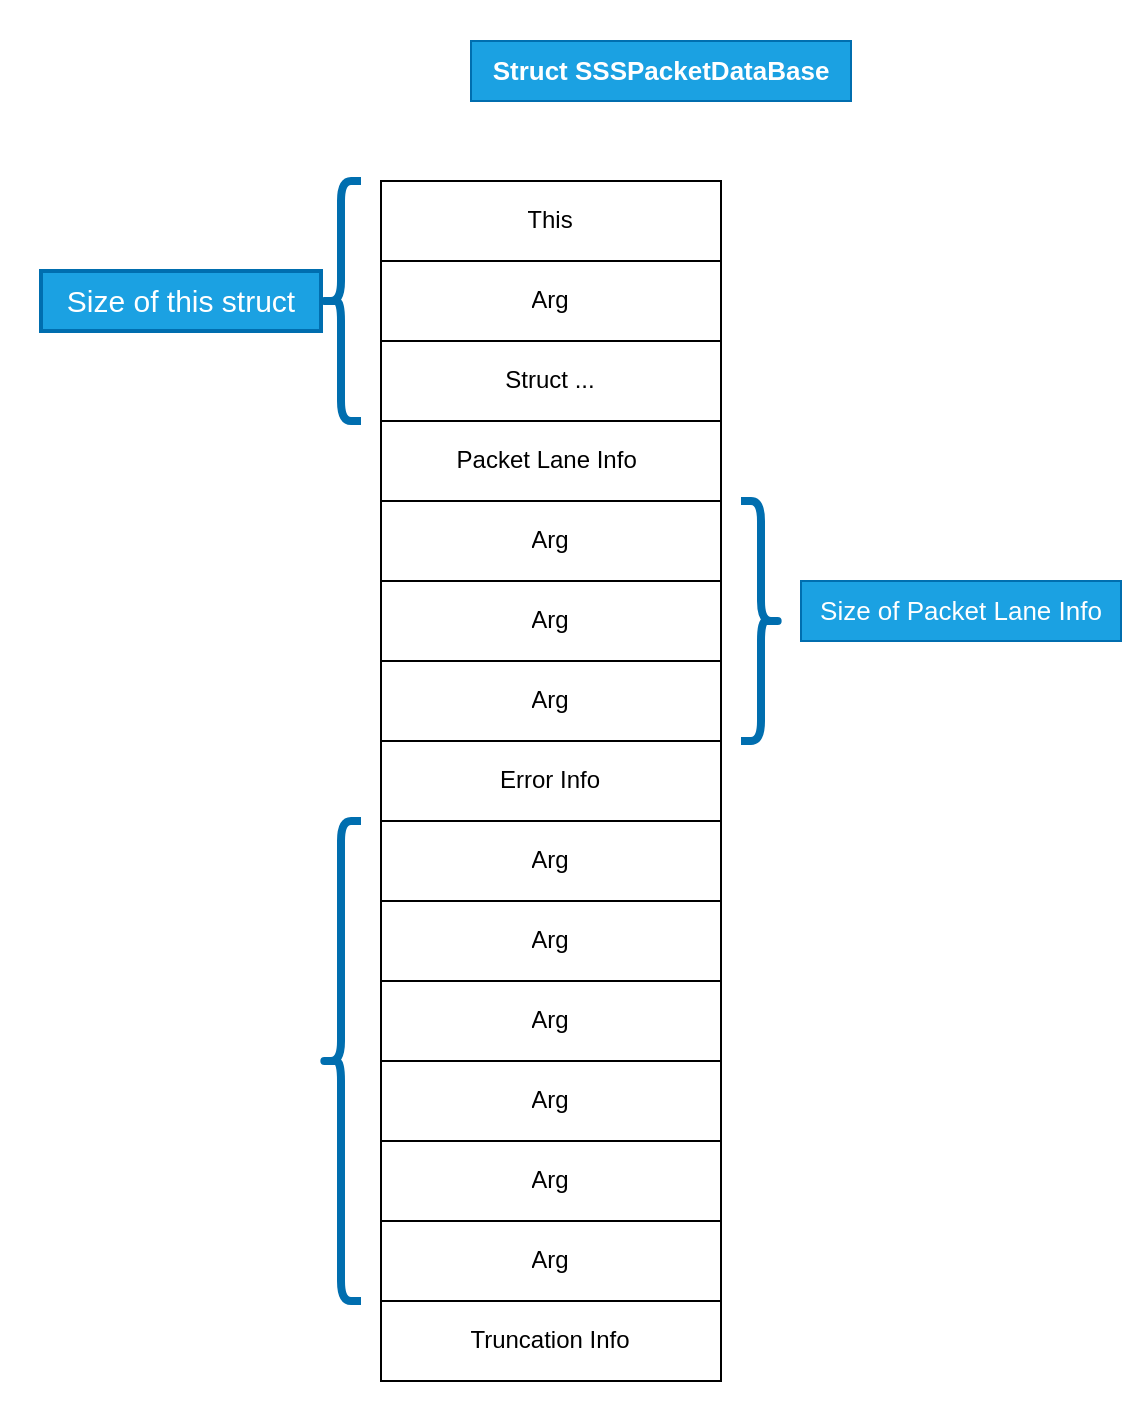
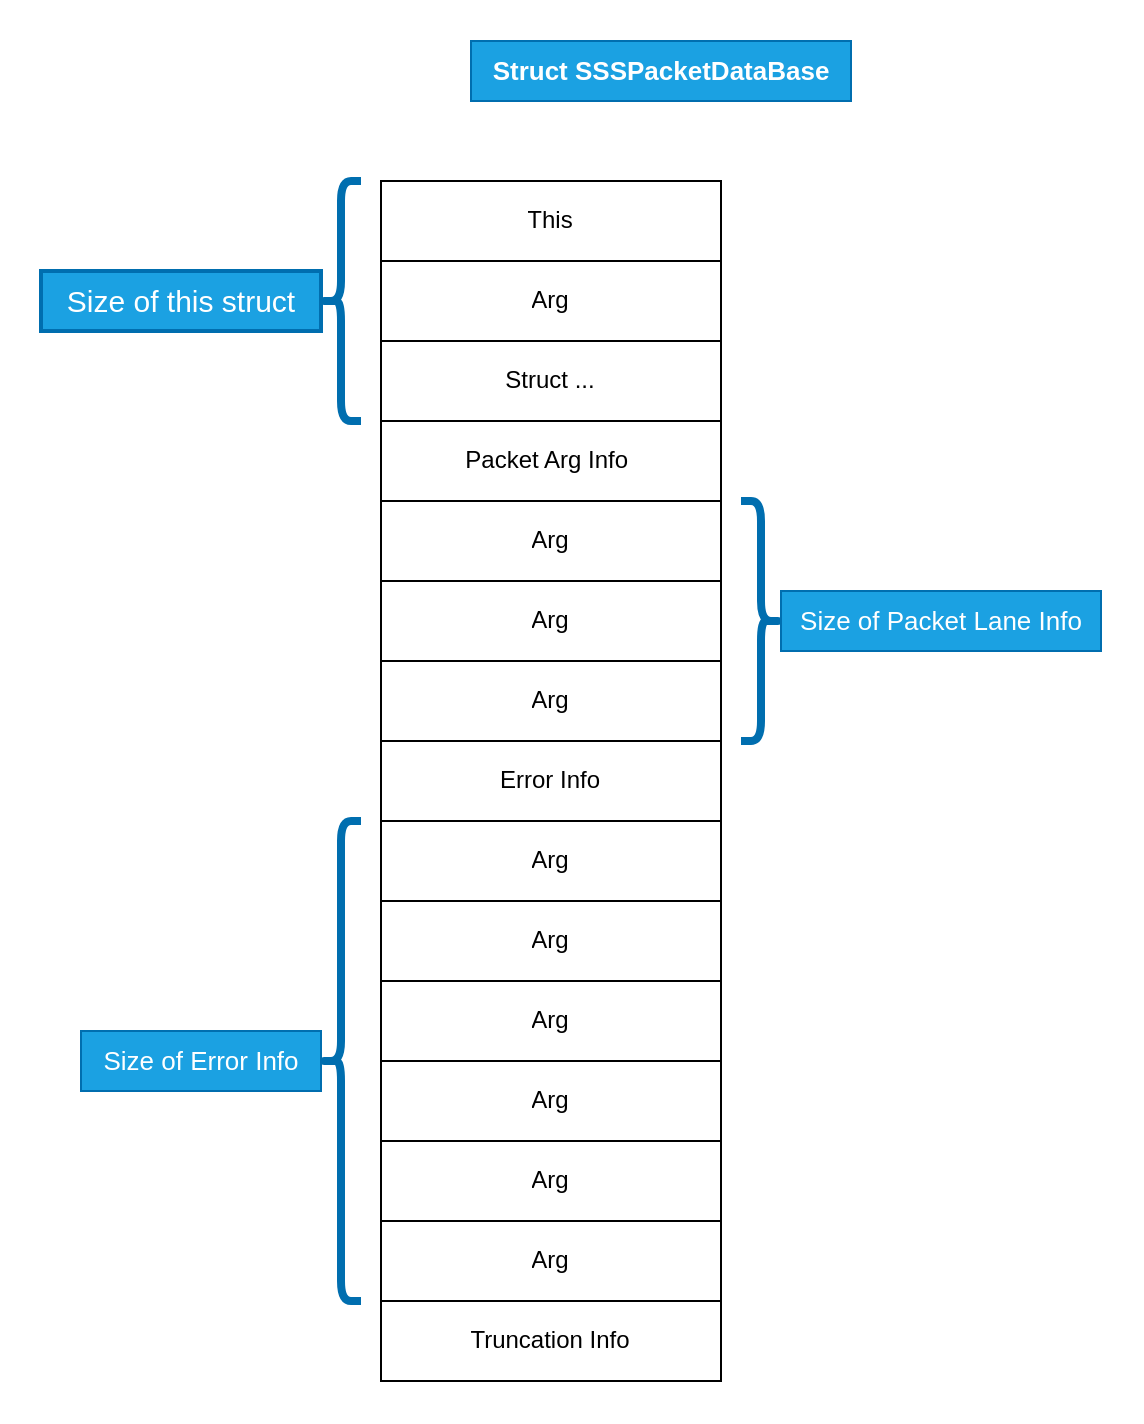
node "Packet Lane Info": label "Packet Lane Info" -> "Packet Arg Info"
node "Size of Packet Lane Info": moved (961, 611) -> (941, 621)
node "Size of Error Info": added
